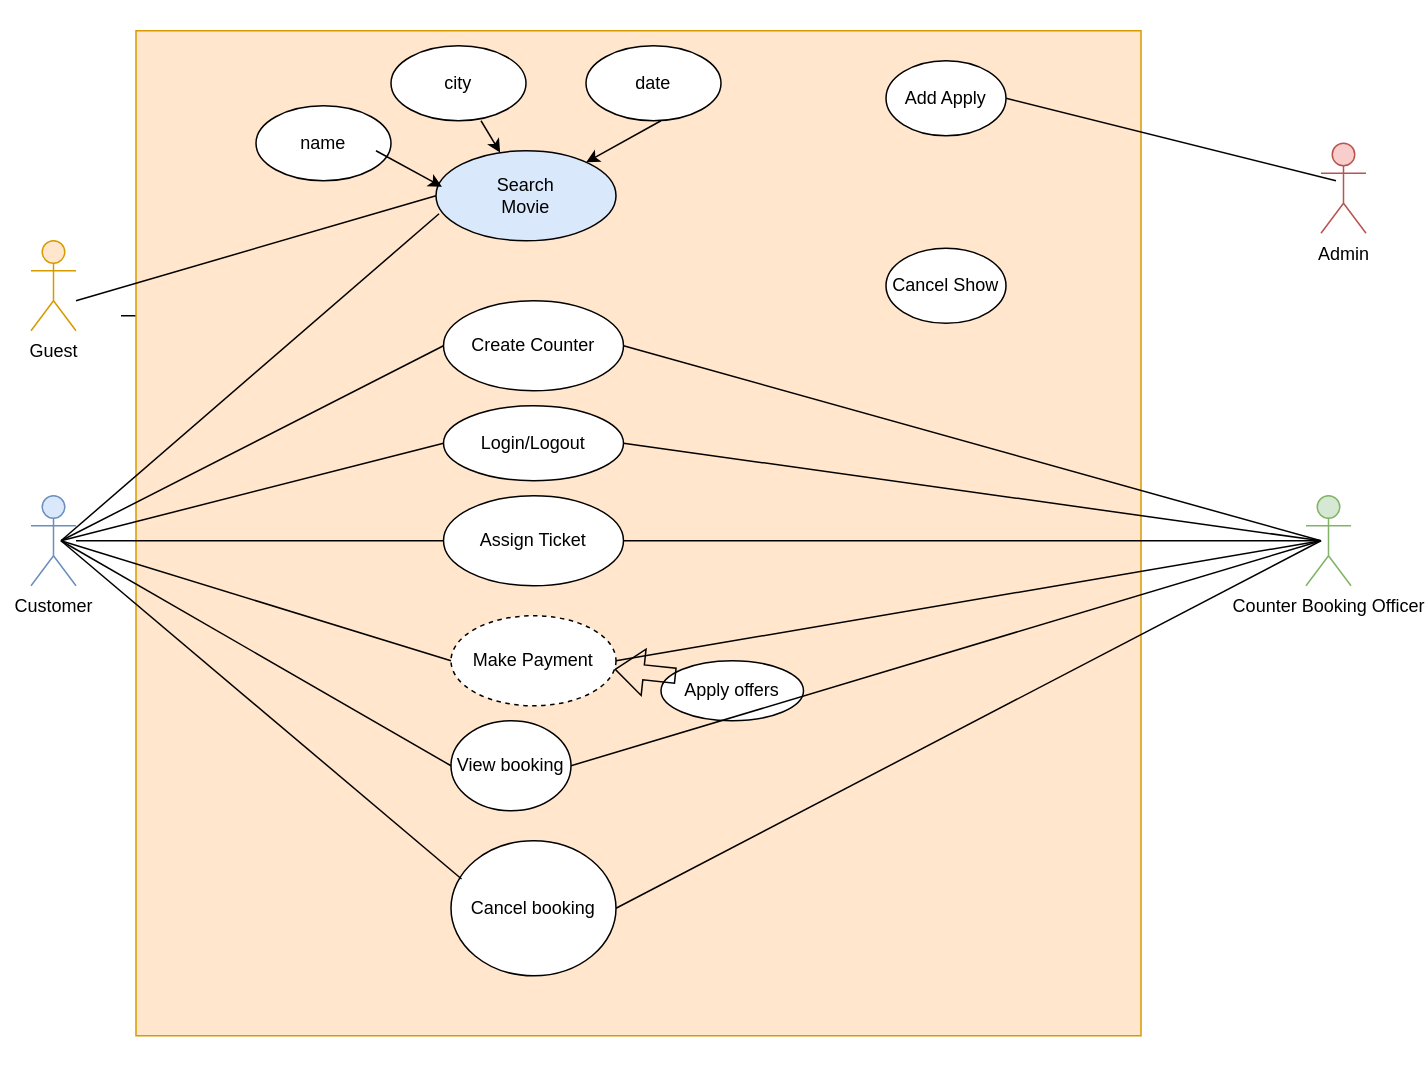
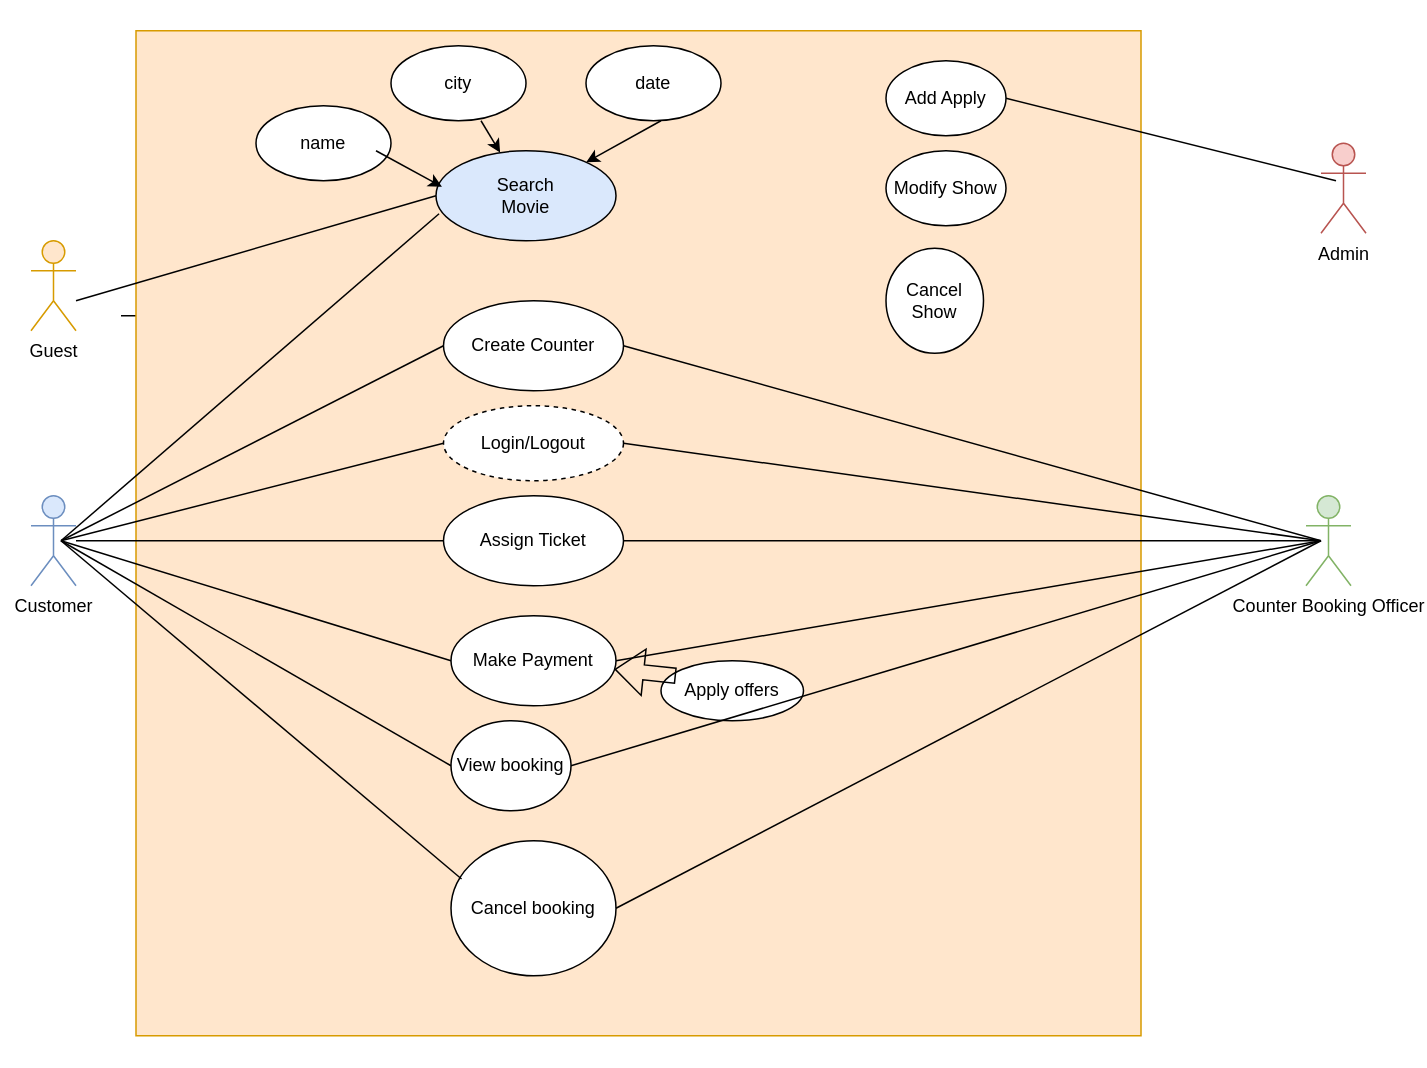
node "Modify Show": added
node "Cancel Show": size 120x75 -> 98x105
node "Login/Logout": style solid -> dashed
node "Make Payment": style dashed -> solid
